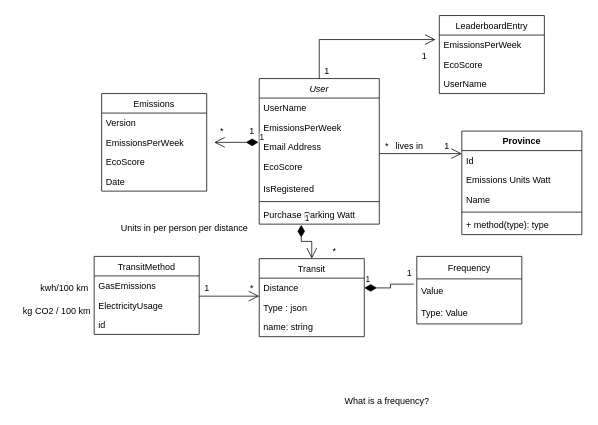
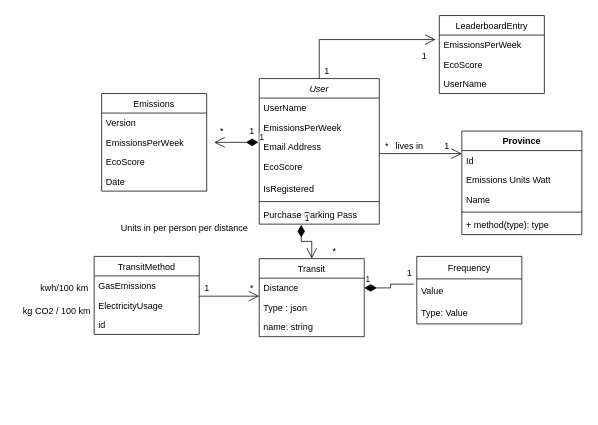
node "Purchase Parking Watt": label "Purchase Parking Watt" -> "Purchase Parking Pass"
node "What is a frequency?": removed
